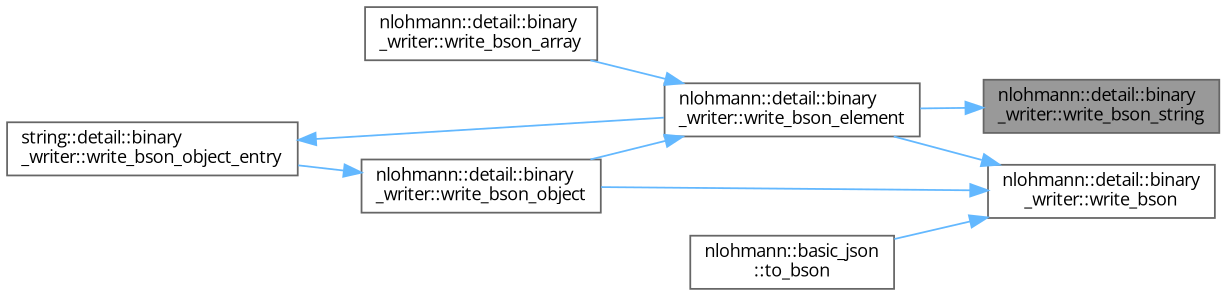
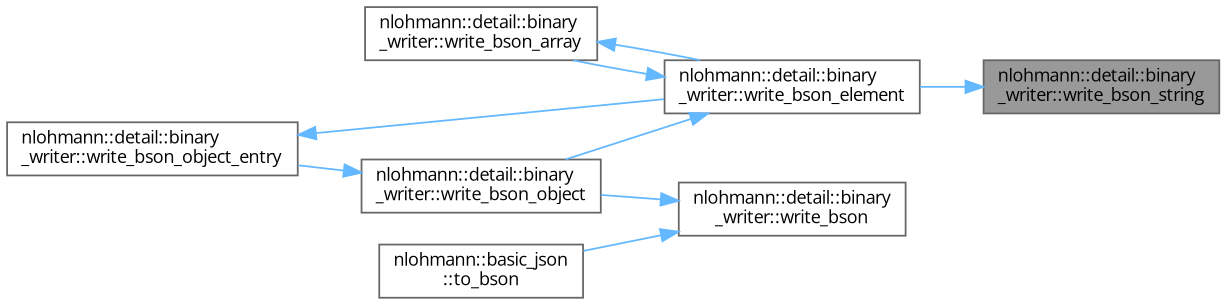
edge "nlohmann::detail::binary _writer::write_bson_element" -> "nlohmann::detail::binary _writer::write_bson": now "nlohmann::detail::binary _writer::write_bson_element" -> "nlohmann::detail::binary _writer::write_bson_array"
node "string::detail::binary _writer::write_bson_object_entry": label "string::detail::binary _writer::write_bson_object_entry" -> "nlohmann::detail::binary _writer::write_bson_object_entry"
